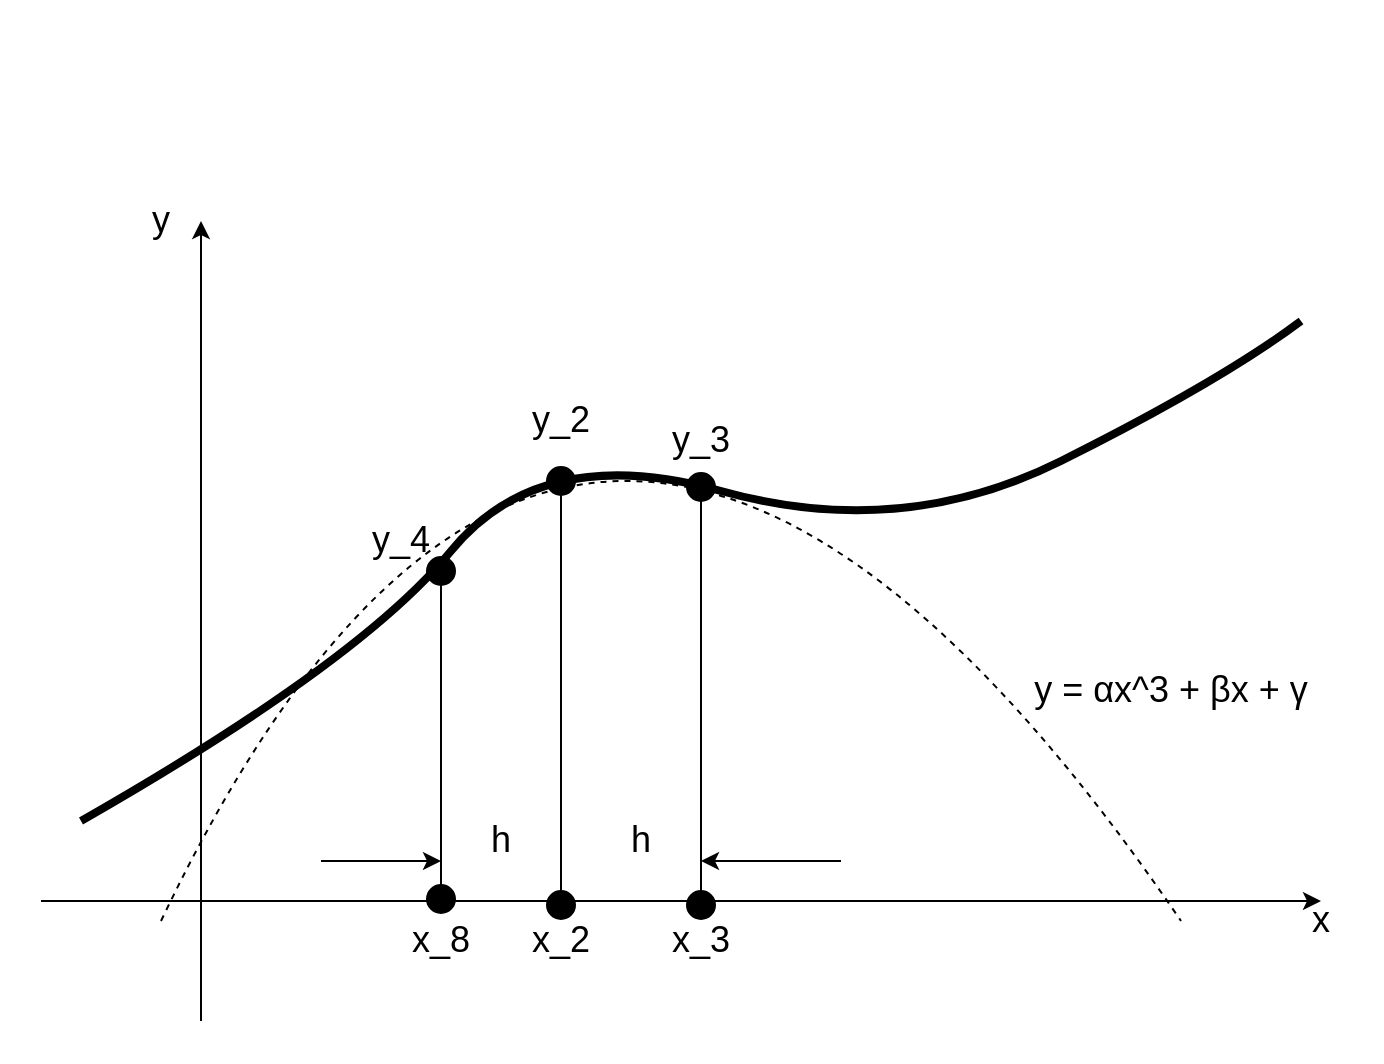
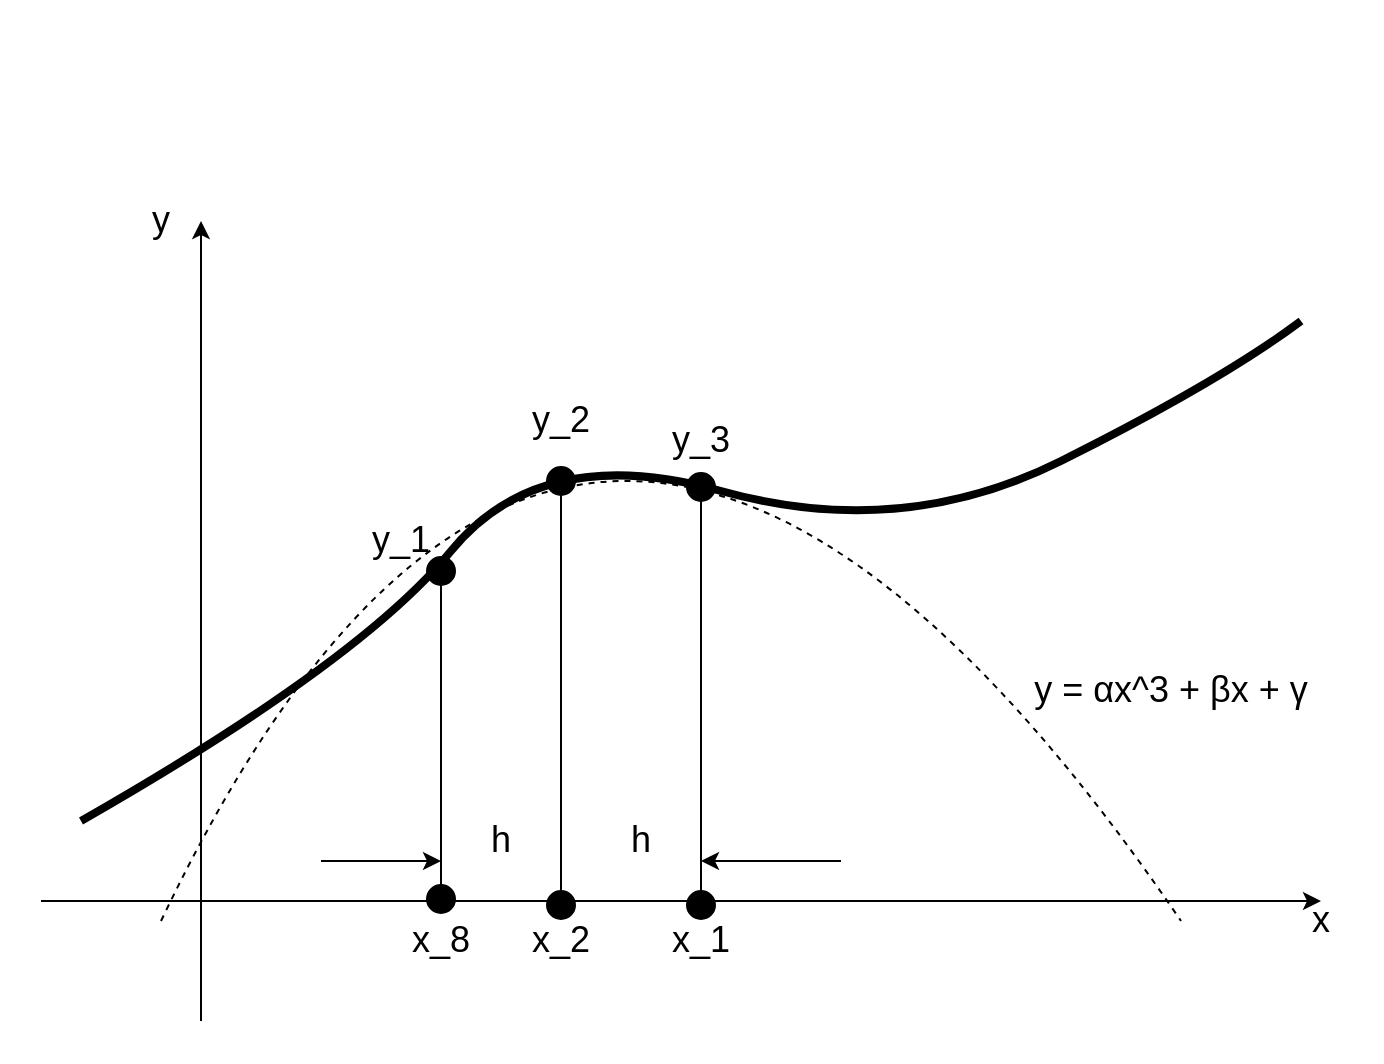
node "y_4": label "y_4" -> "y_1"
node "x_3": label "x_3" -> "x_1"
